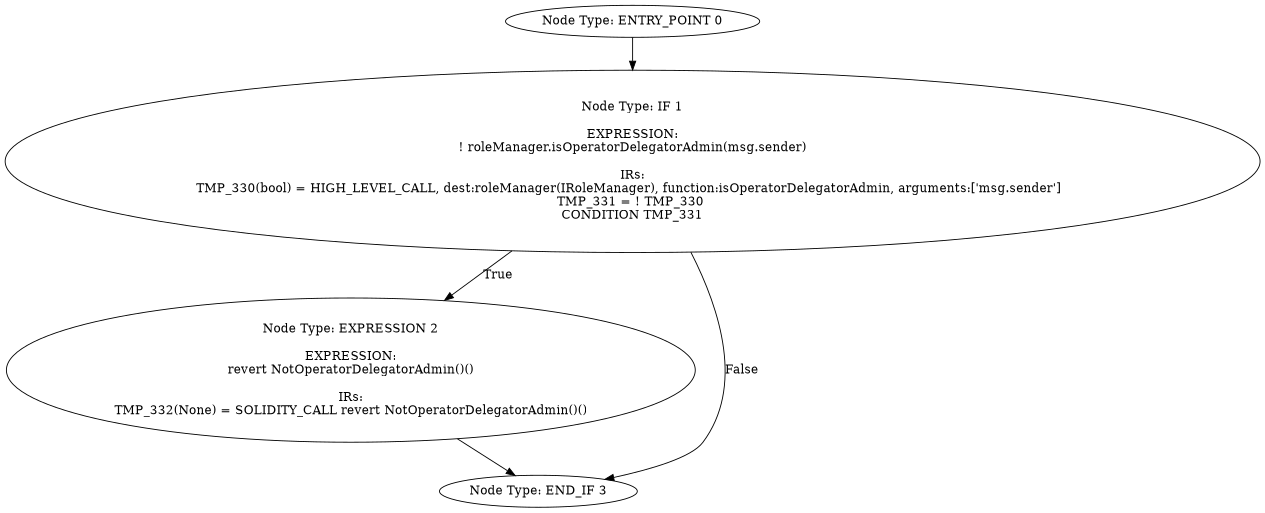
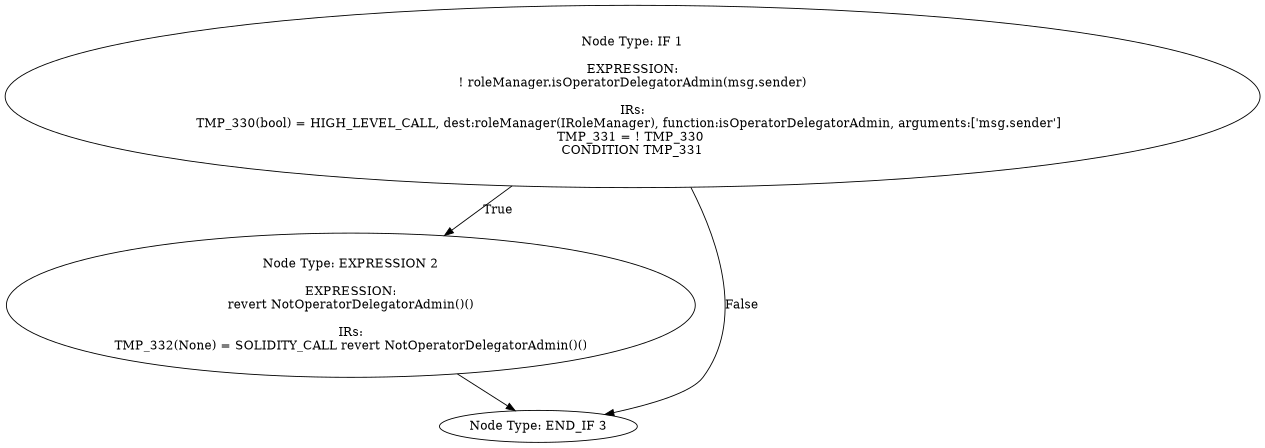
node "Node Type: ENTRY_POINT 0": removed
